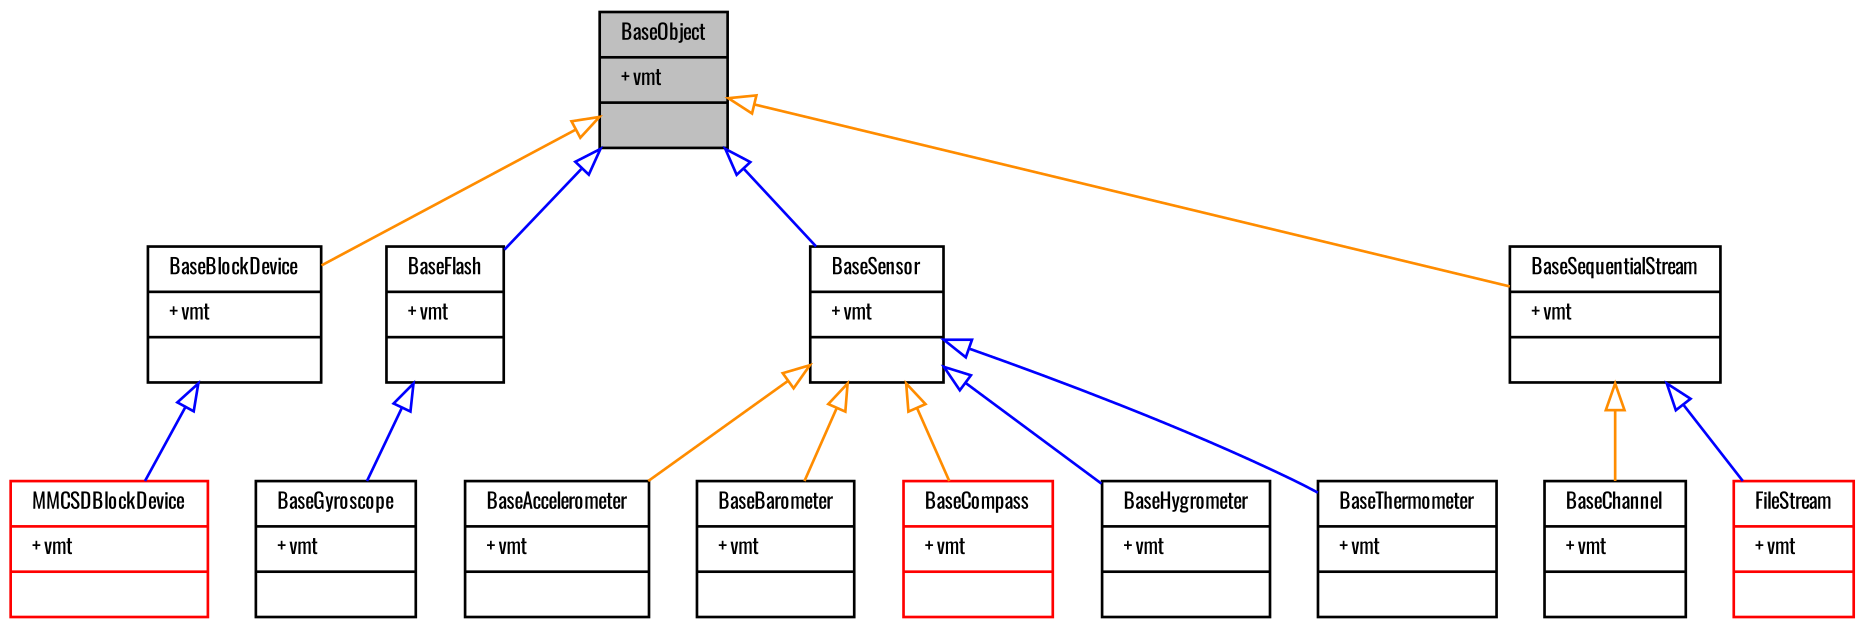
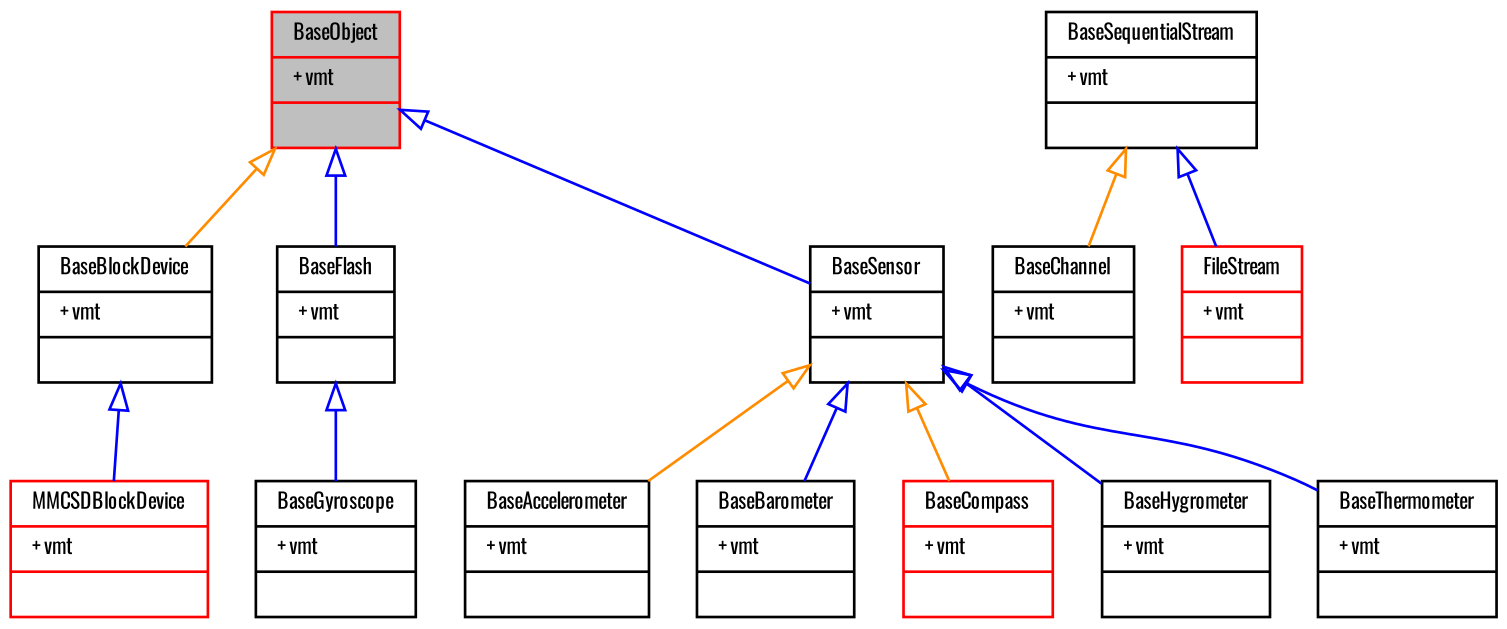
node "BaseObject": color black -> red
edge "BaseSequentialStream" -> "BaseObject": removed
edge "BaseBarometer" -> "BaseSensor": color darkorange -> blue
